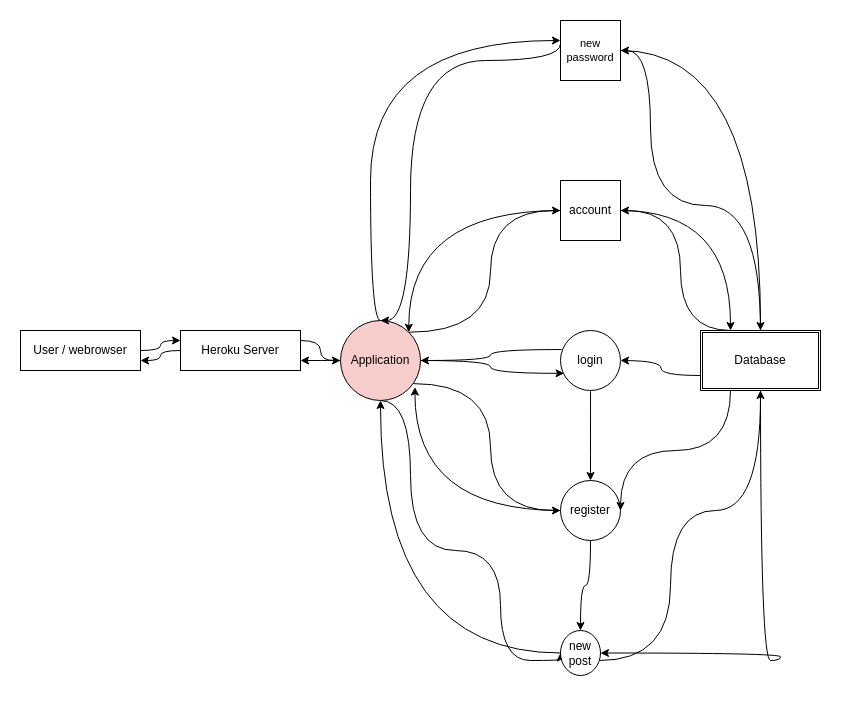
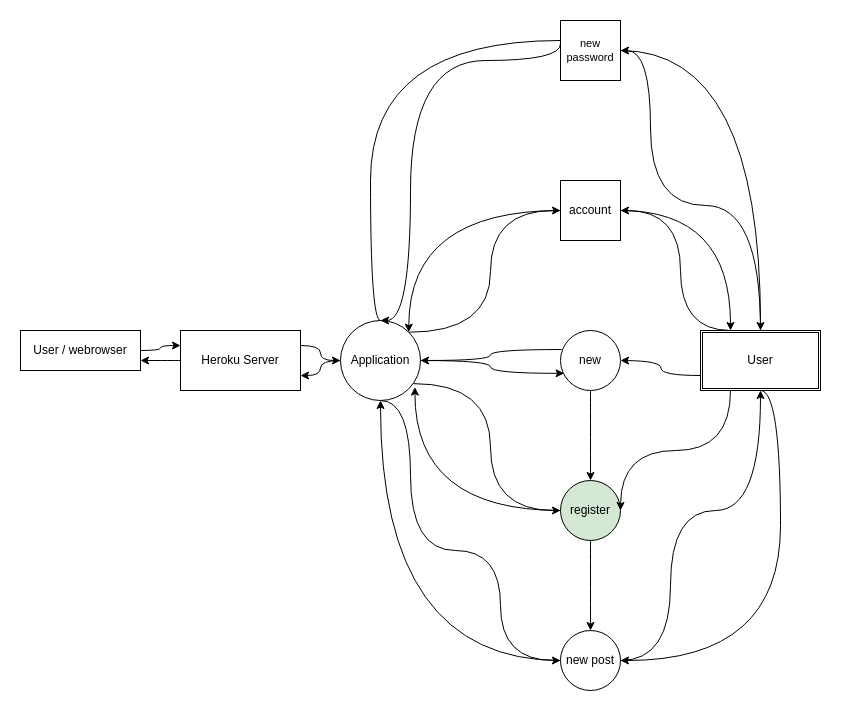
edge "Application" -> "new password": arrowhead classic -> none
node "Heroku Server": size 120x40 -> 120x60
node "Application": fillcolor #f8cecc -> #ffffff
node "login": label "login" -> "new"
node "Database": label "Database" -> "User"
node "register": fillcolor #ffffff -> #d5e8d4
node "new post": size 40x45 -> 60x60
